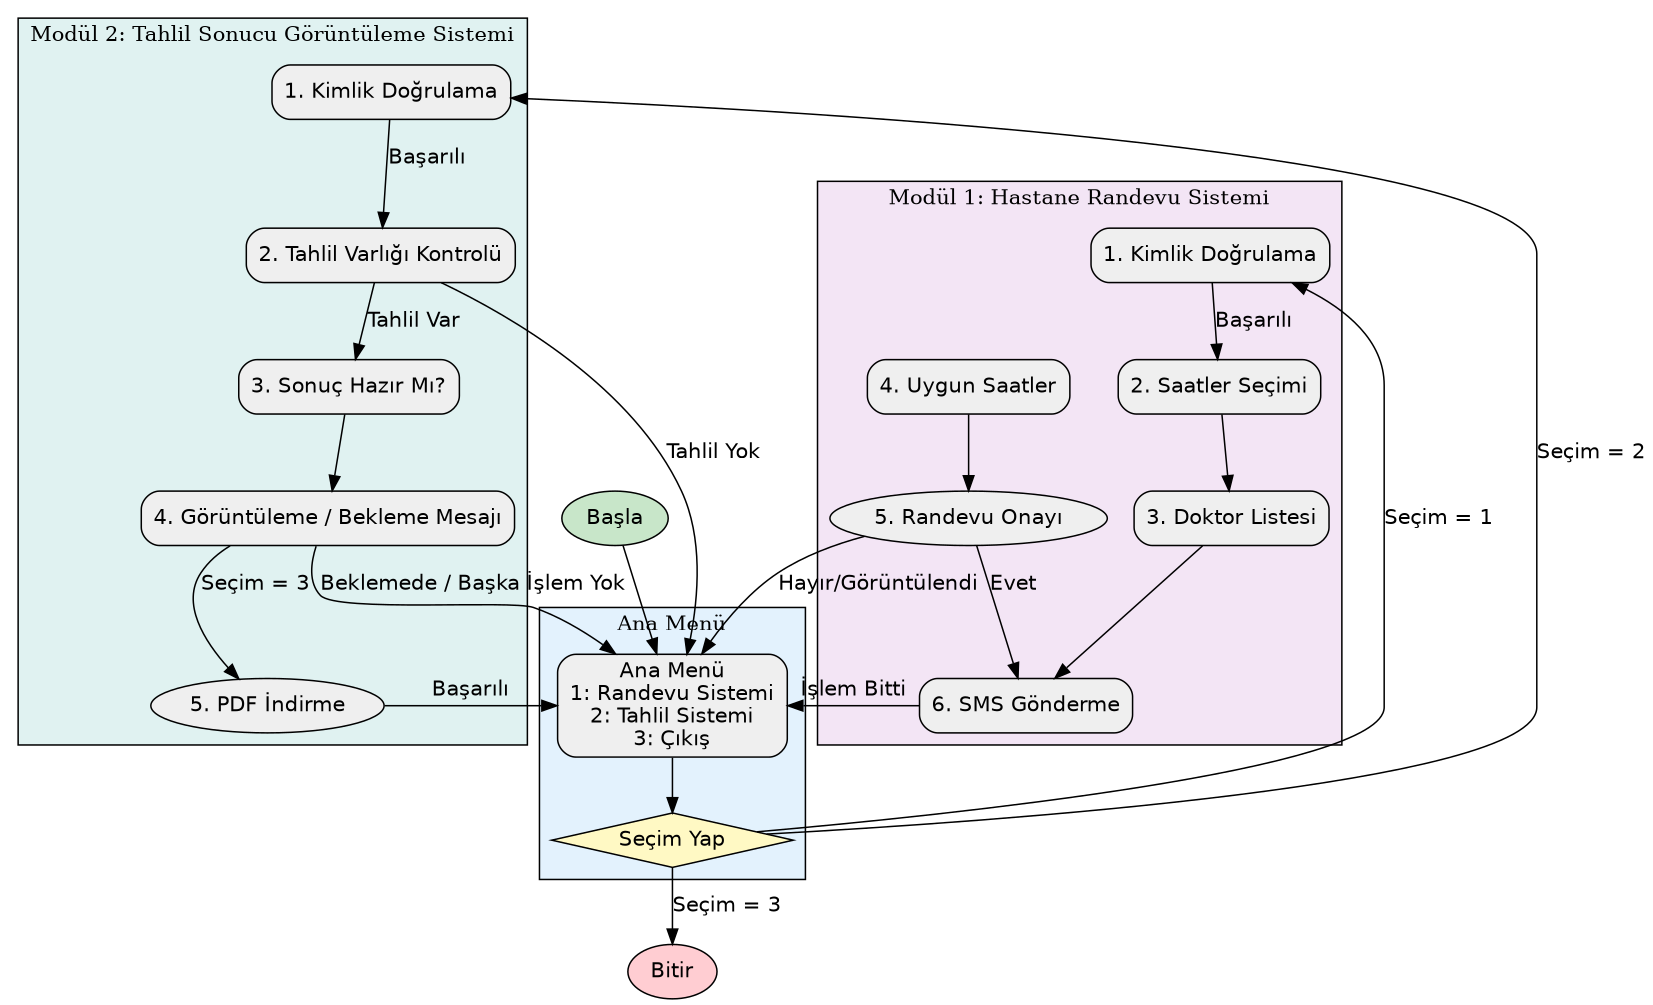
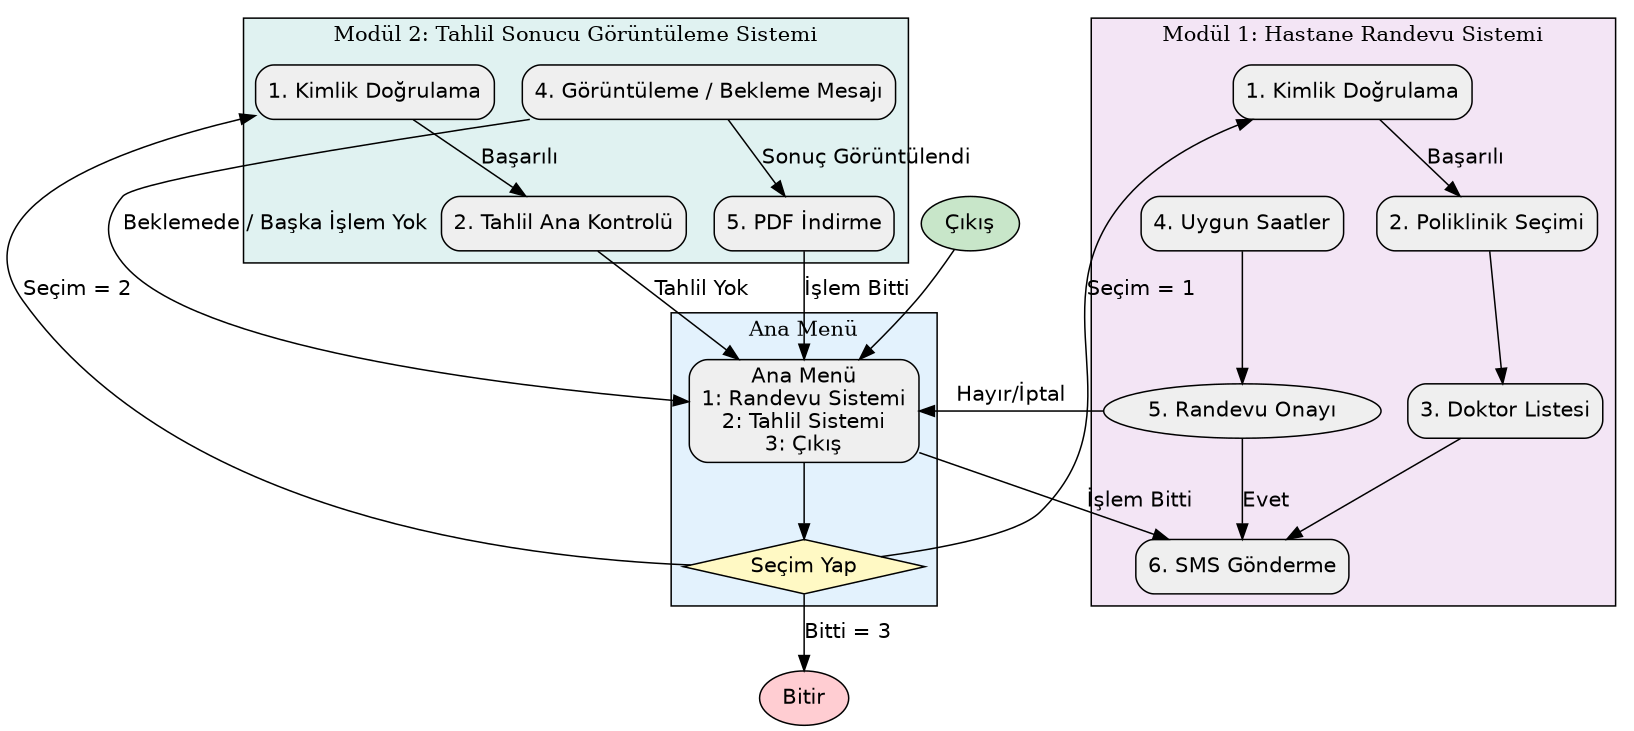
node "2. Tahlil Varlığı Kontrolü": label "2. Tahlil Varlığı Kontrolü" -> "2. Tahlil Ana Kontrolü"
node "3. Sonuç Hazır Mı?": removed
node "2. Saatler Seçimi": label "2. Saatler Seçimi" -> "2. Poliklinik Seçimi"
node "Başla": label "Başla" -> "Çıkış"
edge "4. Görüntüleme / Bekleme Mesajı" -> "5. PDF İndirme": label "Seçim = 3" -> "Sonuç Görüntülendi"
edge "5. Randevu Onayı" -> "Ana Menü 1: Randevu Sistemi 2: Tahlil Sistemi 3: Çıkış": label "Hayır/Görüntülendi" -> "Hayır/İptal"
edge "5. PDF İndirme" -> "Ana Menü 1: Randevu Sistemi 2: Tahlil Sistemi 3: Çıkış": label "Başarılı" -> "İşlem Bitti"
node "5. PDF İndirme": shape ellipse -> box
edge "6. SMS Gönderme" -> "Ana Menü 1: Randevu Sistemi 2: Tahlil Sistemi 3: Çıkış": reversed
edge "Seçim Yap" -> "Bitir": label "Seçim = 3" -> "Bitti = 3"
